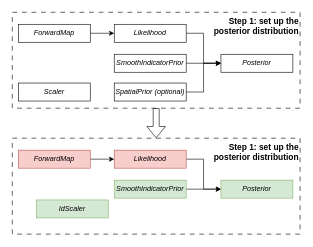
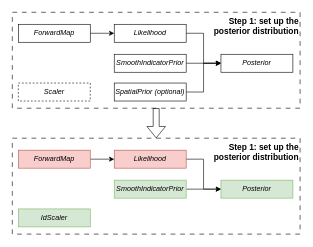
node "Scaler": style solid -> dashed
node "IdScaler": moved (72, 209) -> (54, 218)
